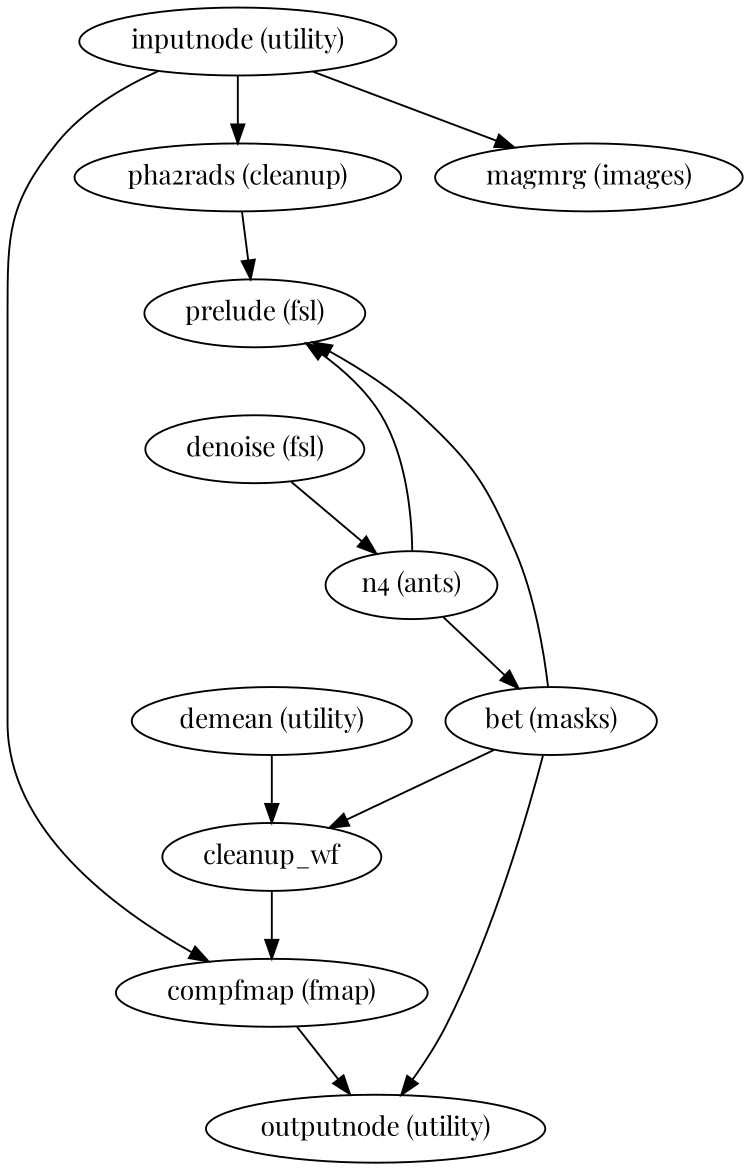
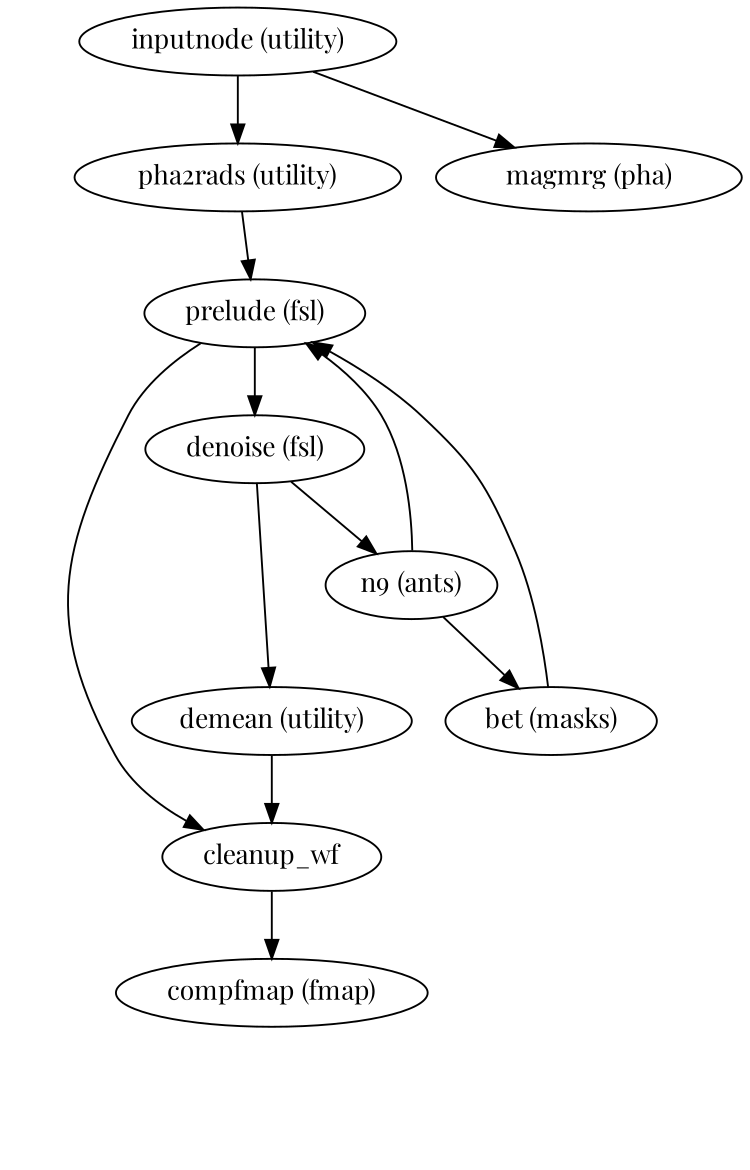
node "pha2rads (cleanup)": label "pha2rads (cleanup)" -> "pha2rads (utility)"
node "magmrg (images)": label "magmrg (images)" -> "magmrg (pha)"
edge "prelude (fsl)" -> "denoise (fsl)": added
edge "inputnode (utility)" -> "compfmap (fmap)": removed
edge "denoise (fsl)" -> "demean (utility)": added
node "n4 (ants)": label "n4 (ants)" -> "n9 (ants)"
edge "bet (masks)" -> "cleanup_wf": now "prelude (fsl)" -> "cleanup_wf"
node "outputnode (utility)": removed
